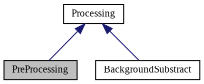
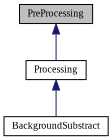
edge "PreProcessing" -> "Processing": reversed
